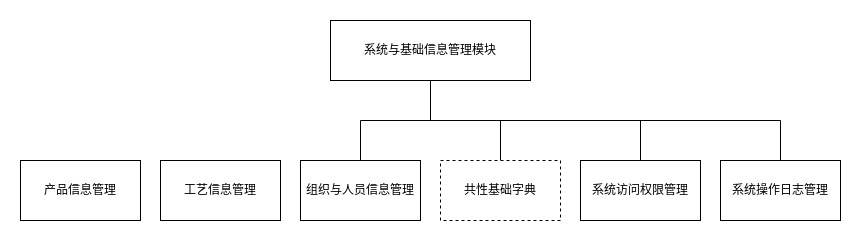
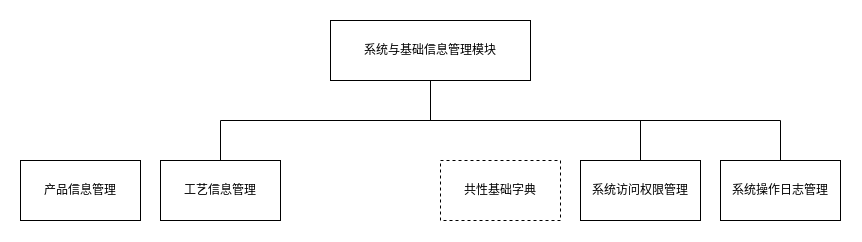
edge "系统与基础信息管理模块" -- "组织与人员信息管理": removed
edge "系统与基础信息管理模块" -- "共性基础字典": now "系统与基础信息管理模块" -- "工艺信息管理"
node "组织与人员信息管理": removed
